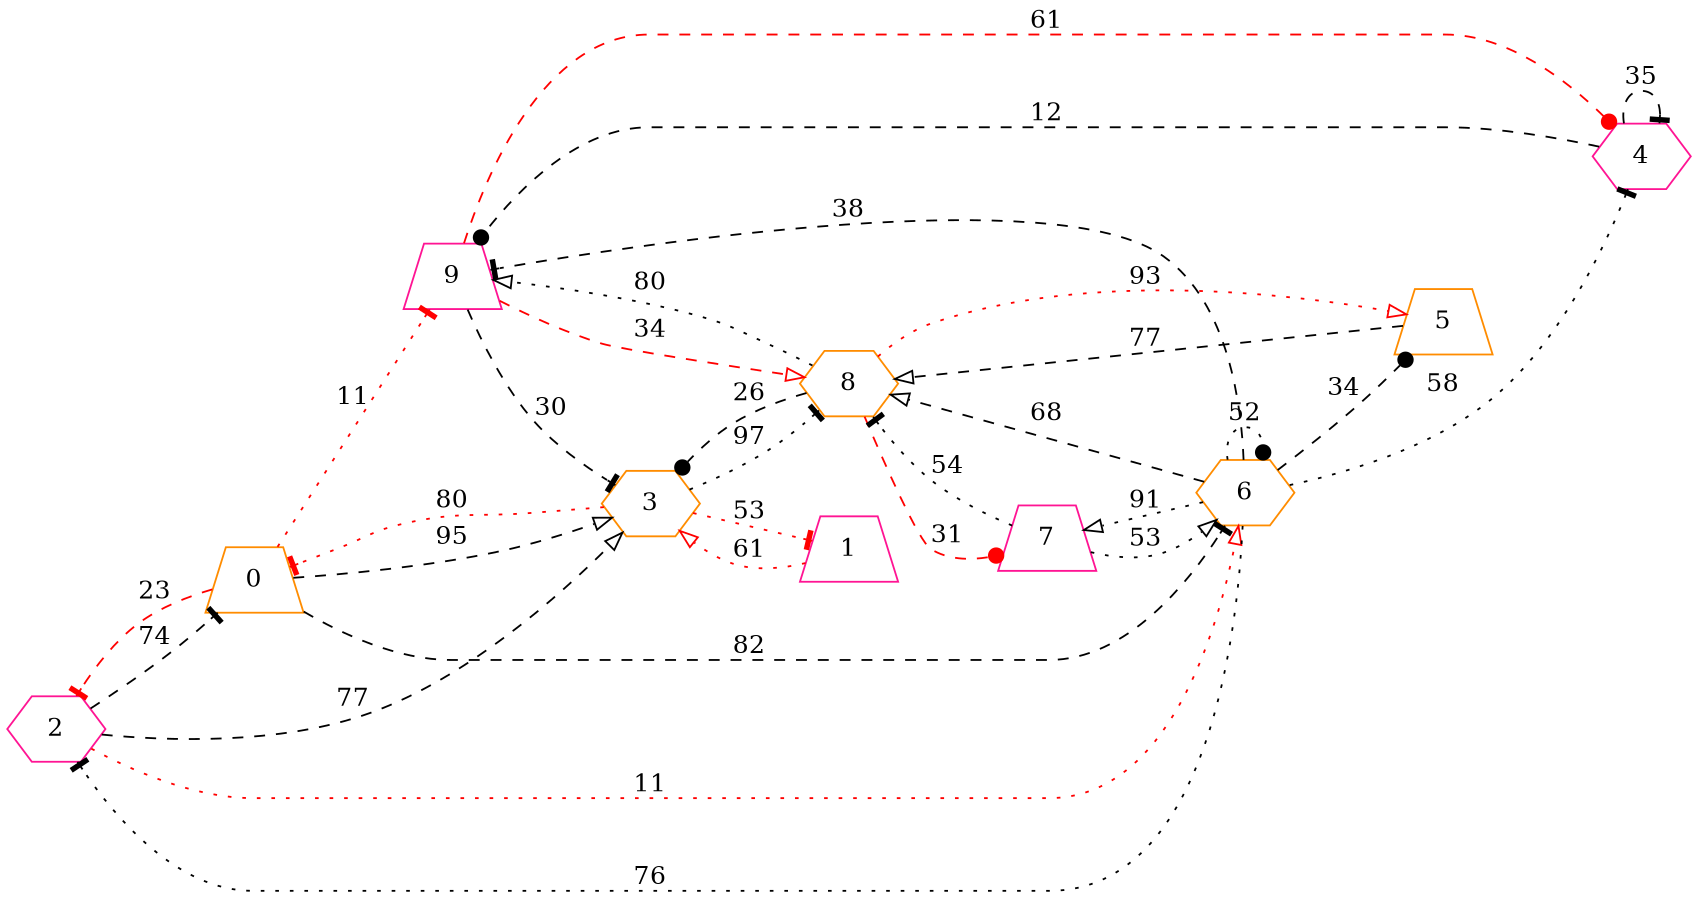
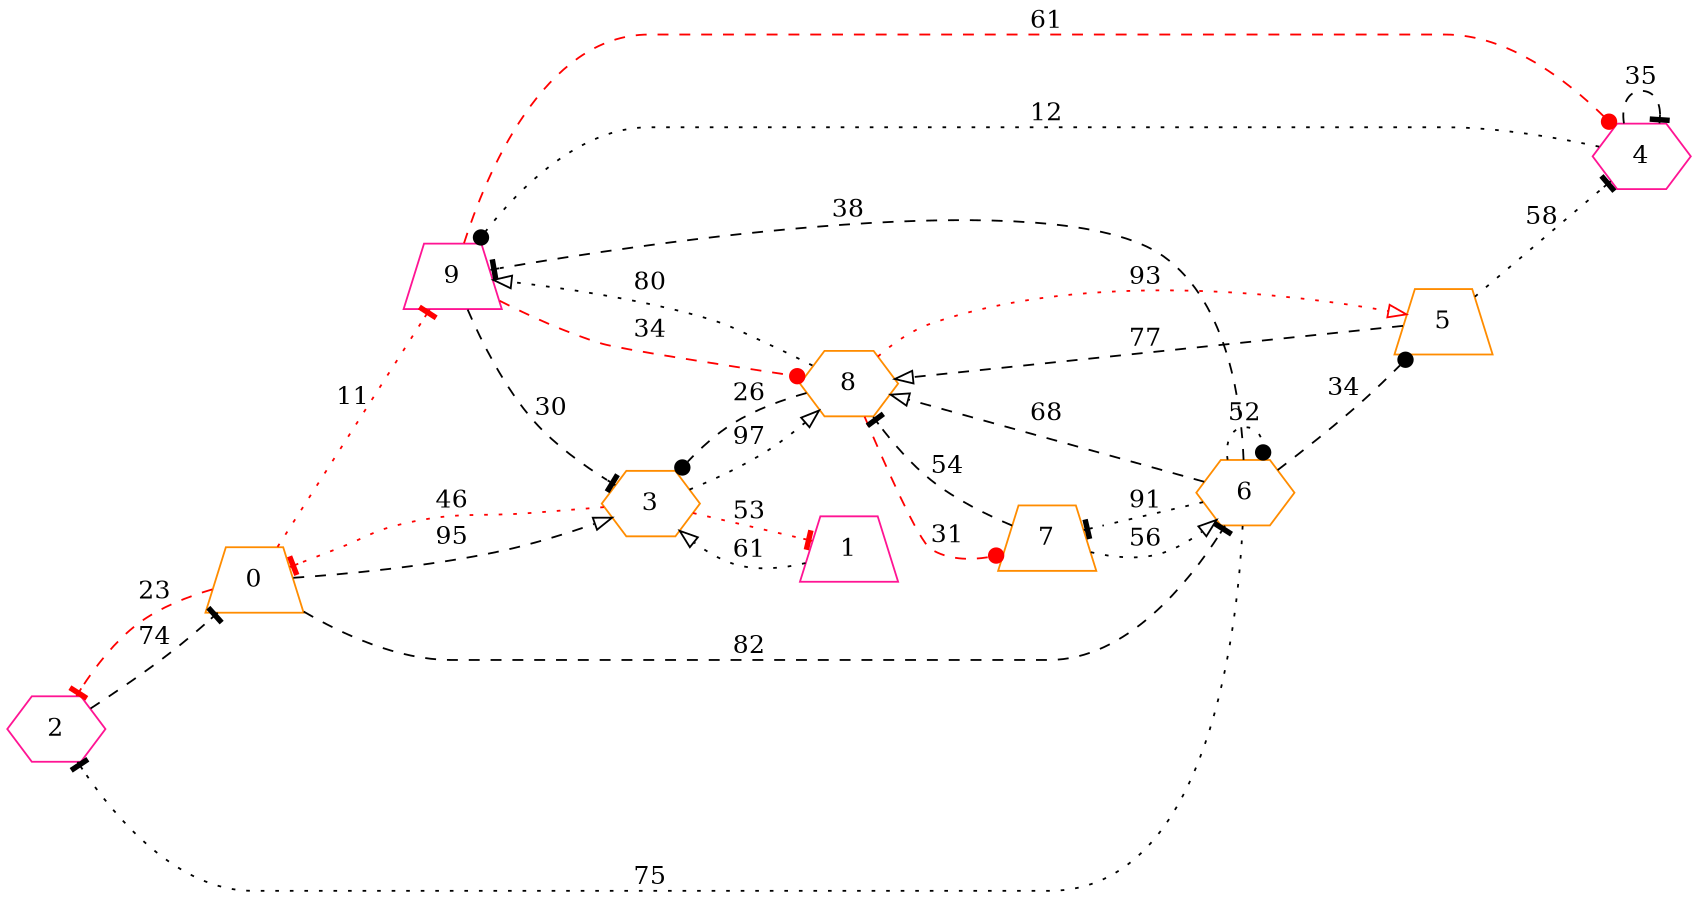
edge "4" -> "9": style dashed -> dotted
edge "9" -> "8": arrowhead onormal -> dot
edge "6" -> "4": now "5" -> "4"
edge "3" -> "8": arrowhead tee -> onormal
edge "7" -> "8": style dotted -> dashed
edge "3" -> "0": label "80" -> "46"
edge "6" -> "7": arrowhead onormal -> tee
node "7": color deeppink -> darkorange
edge "7" -> "6": label "53" -> "56"
edge "1" -> "3": color red -> black
edge "2" -> "3": removed, label "77"
edge "2" -> "6": removed, label "11"
edge "6" -> "2": label "76" -> "75"
